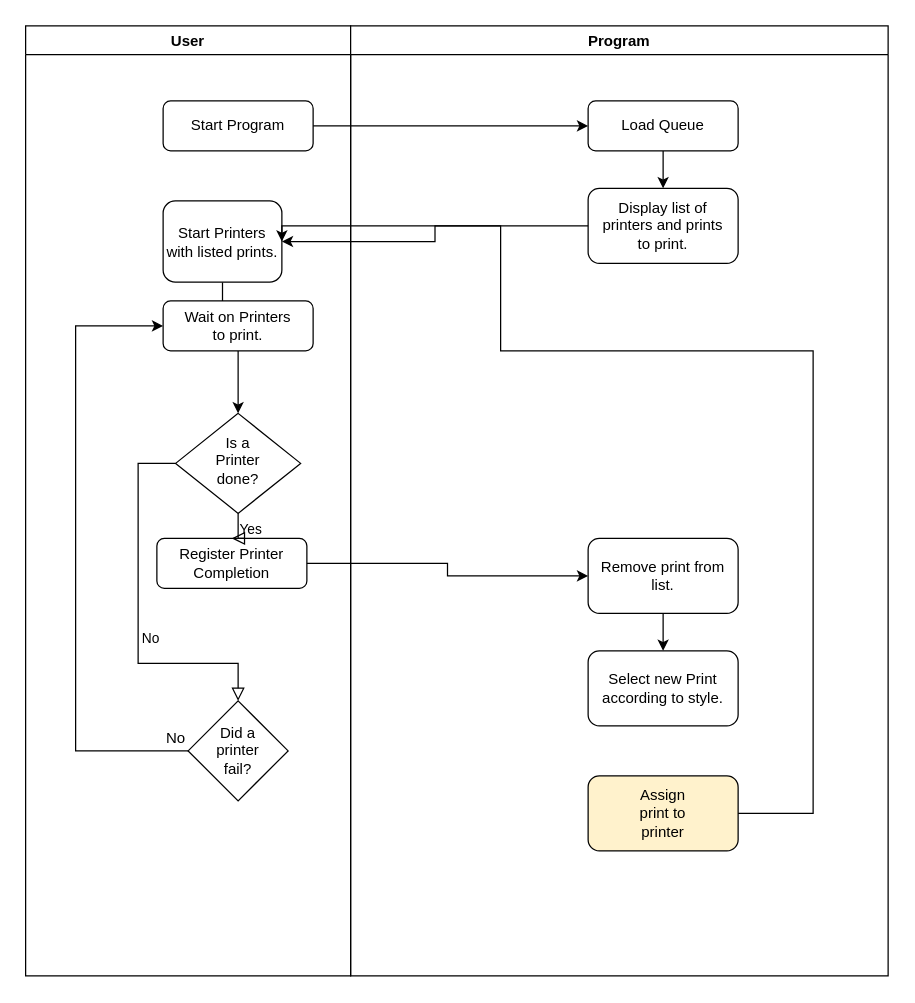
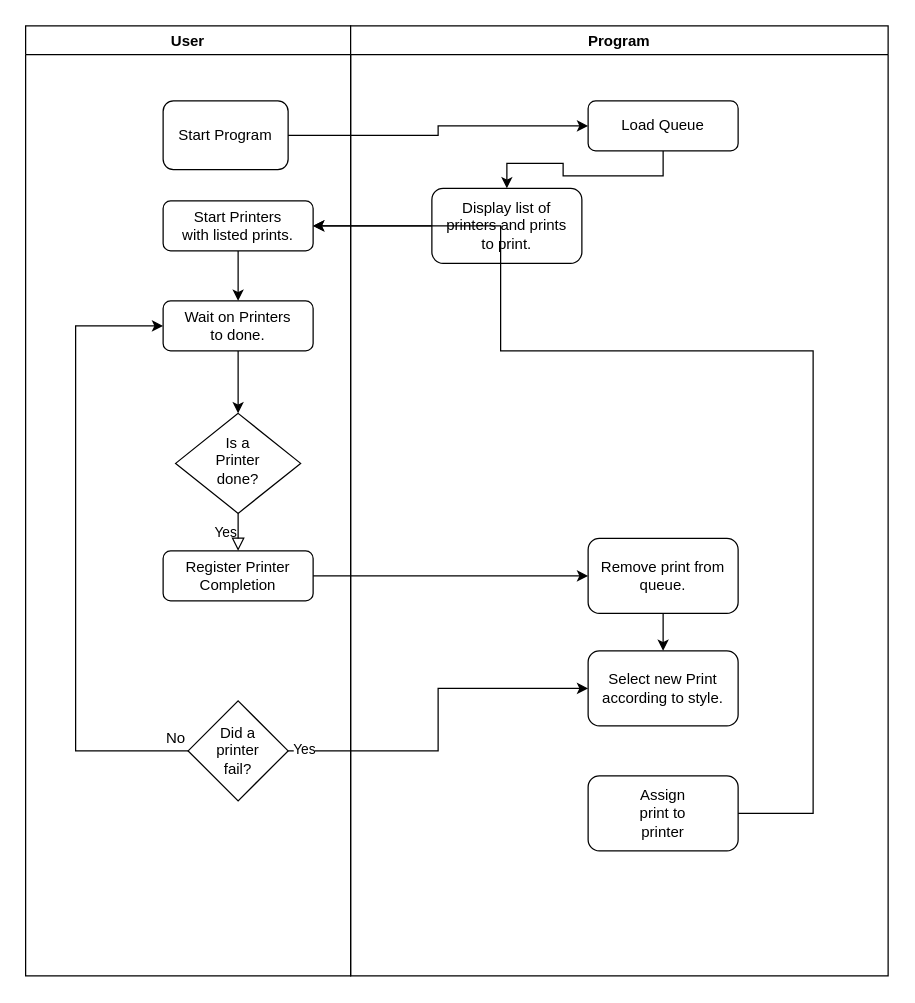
node "Start Program": size 150x50 -> 125x69
node "Display list of printers and prints to print.": moved (663, 226) -> (507, 226)
node "Start Printers with listed prints.": size 119x81 -> 150x50
node "Wait on Printers to print.": label "Wait on Printers to print." -> "Wait on Printers to done."
node "Register Printer Completion": moved (232, 563) -> (238, 576)
node "Remove print from list.": label "Remove print from list." -> "Remove print from queue."
edge "Is a Printer done?" -> "Did a printer fail?": removed, label "No"
edge "Did a printer fail?" -> "Select new Print according to style.": added, label "Yes"
node "Assign print to printer": fillcolor #fff2cc -> #ffffff
